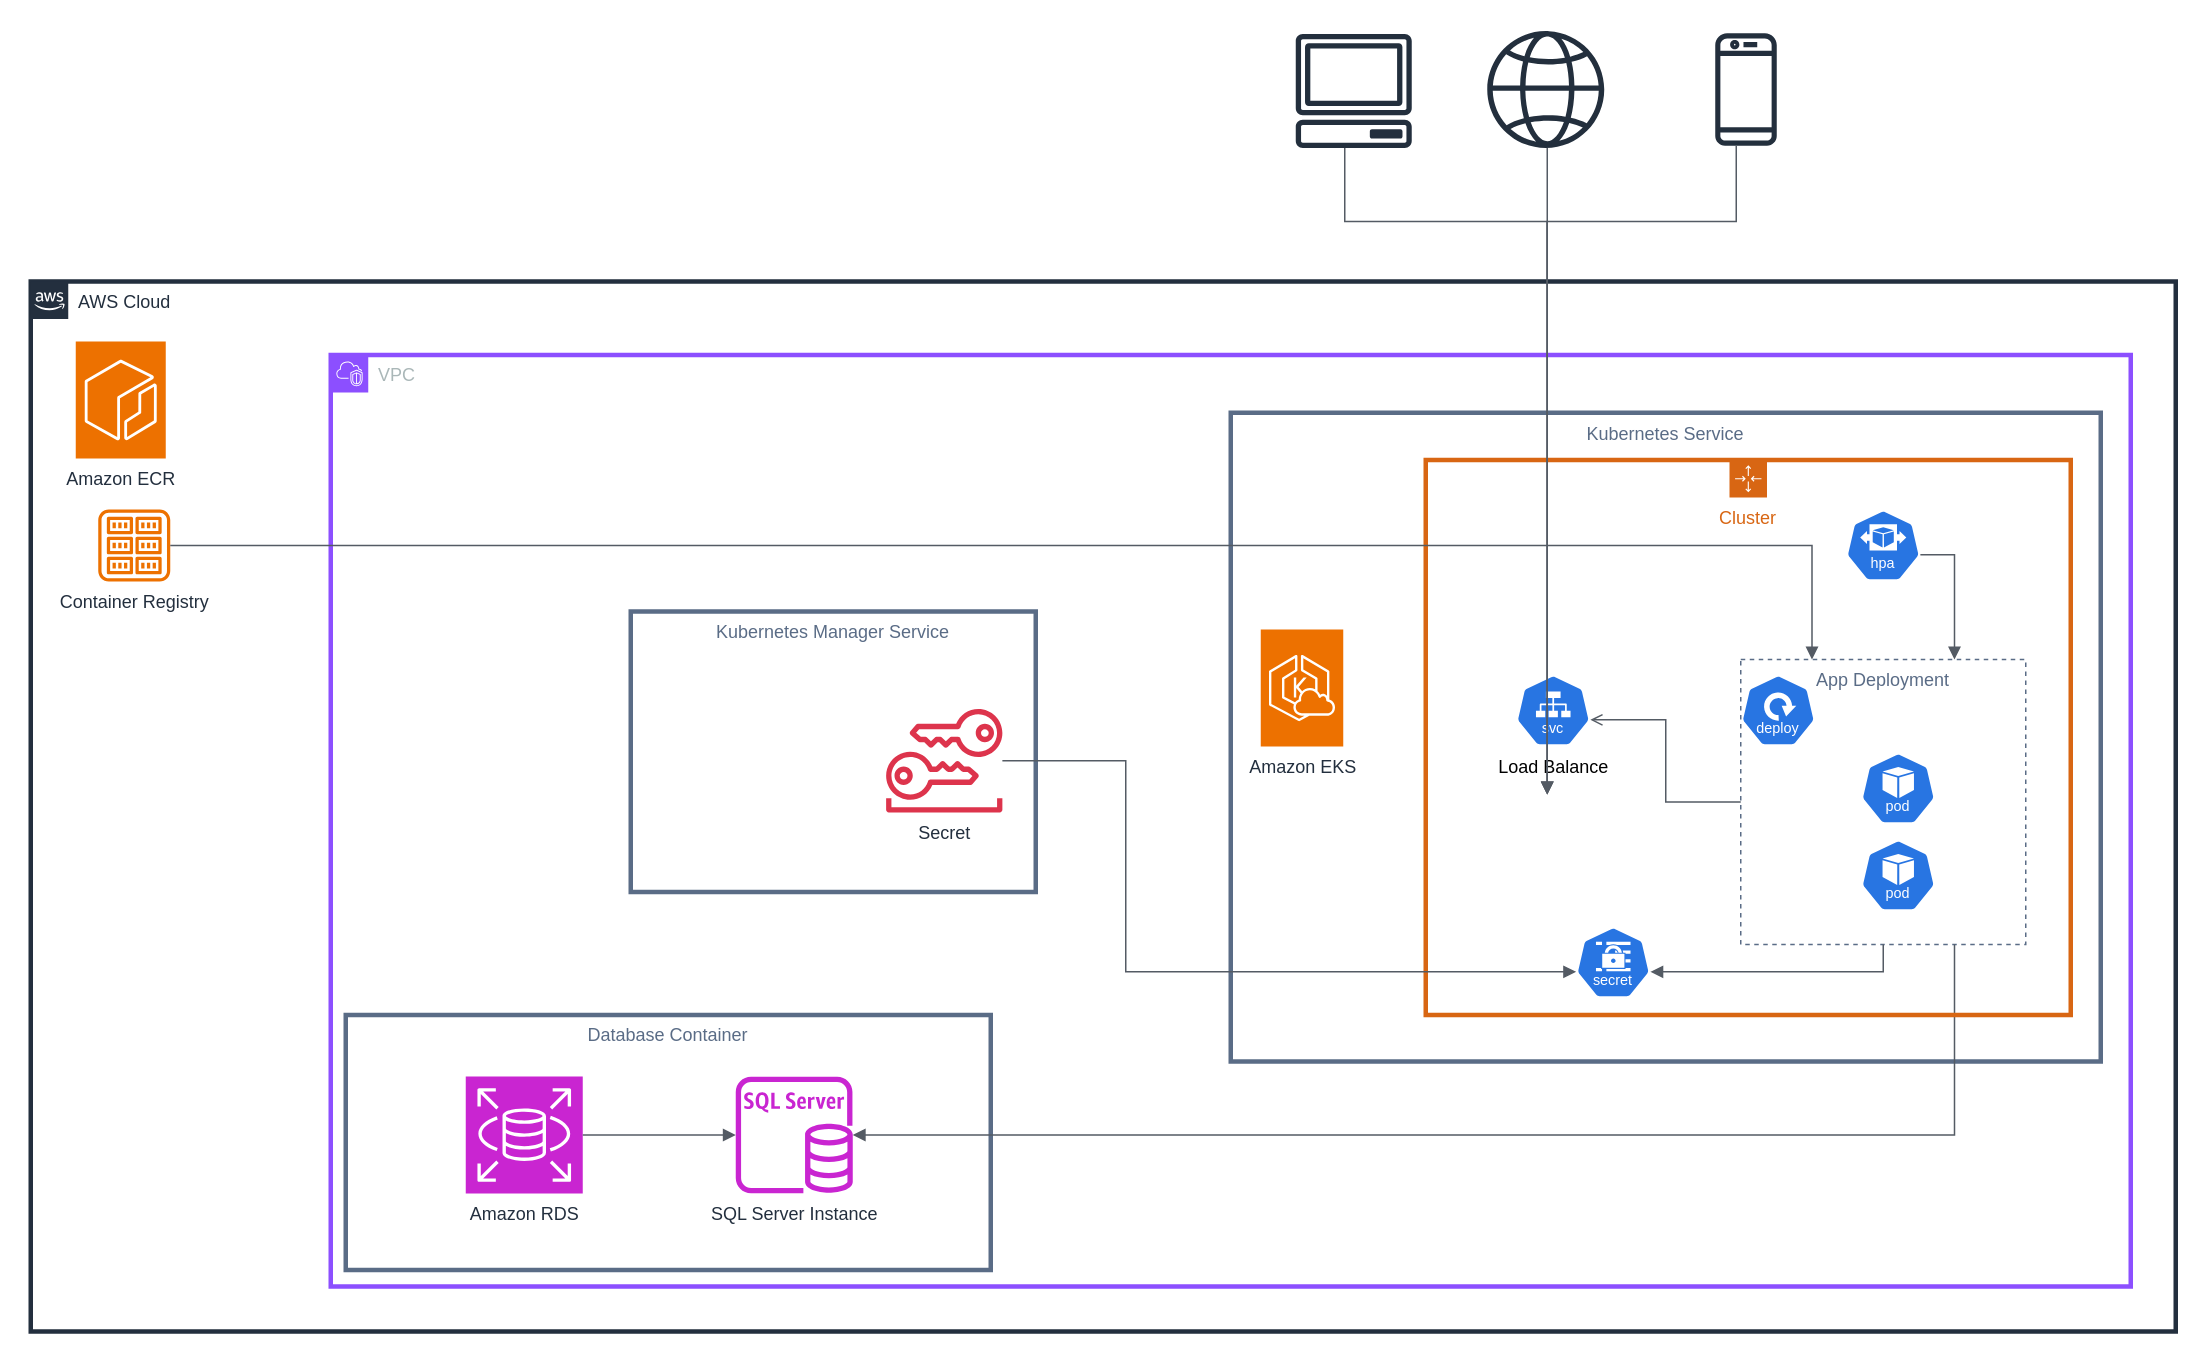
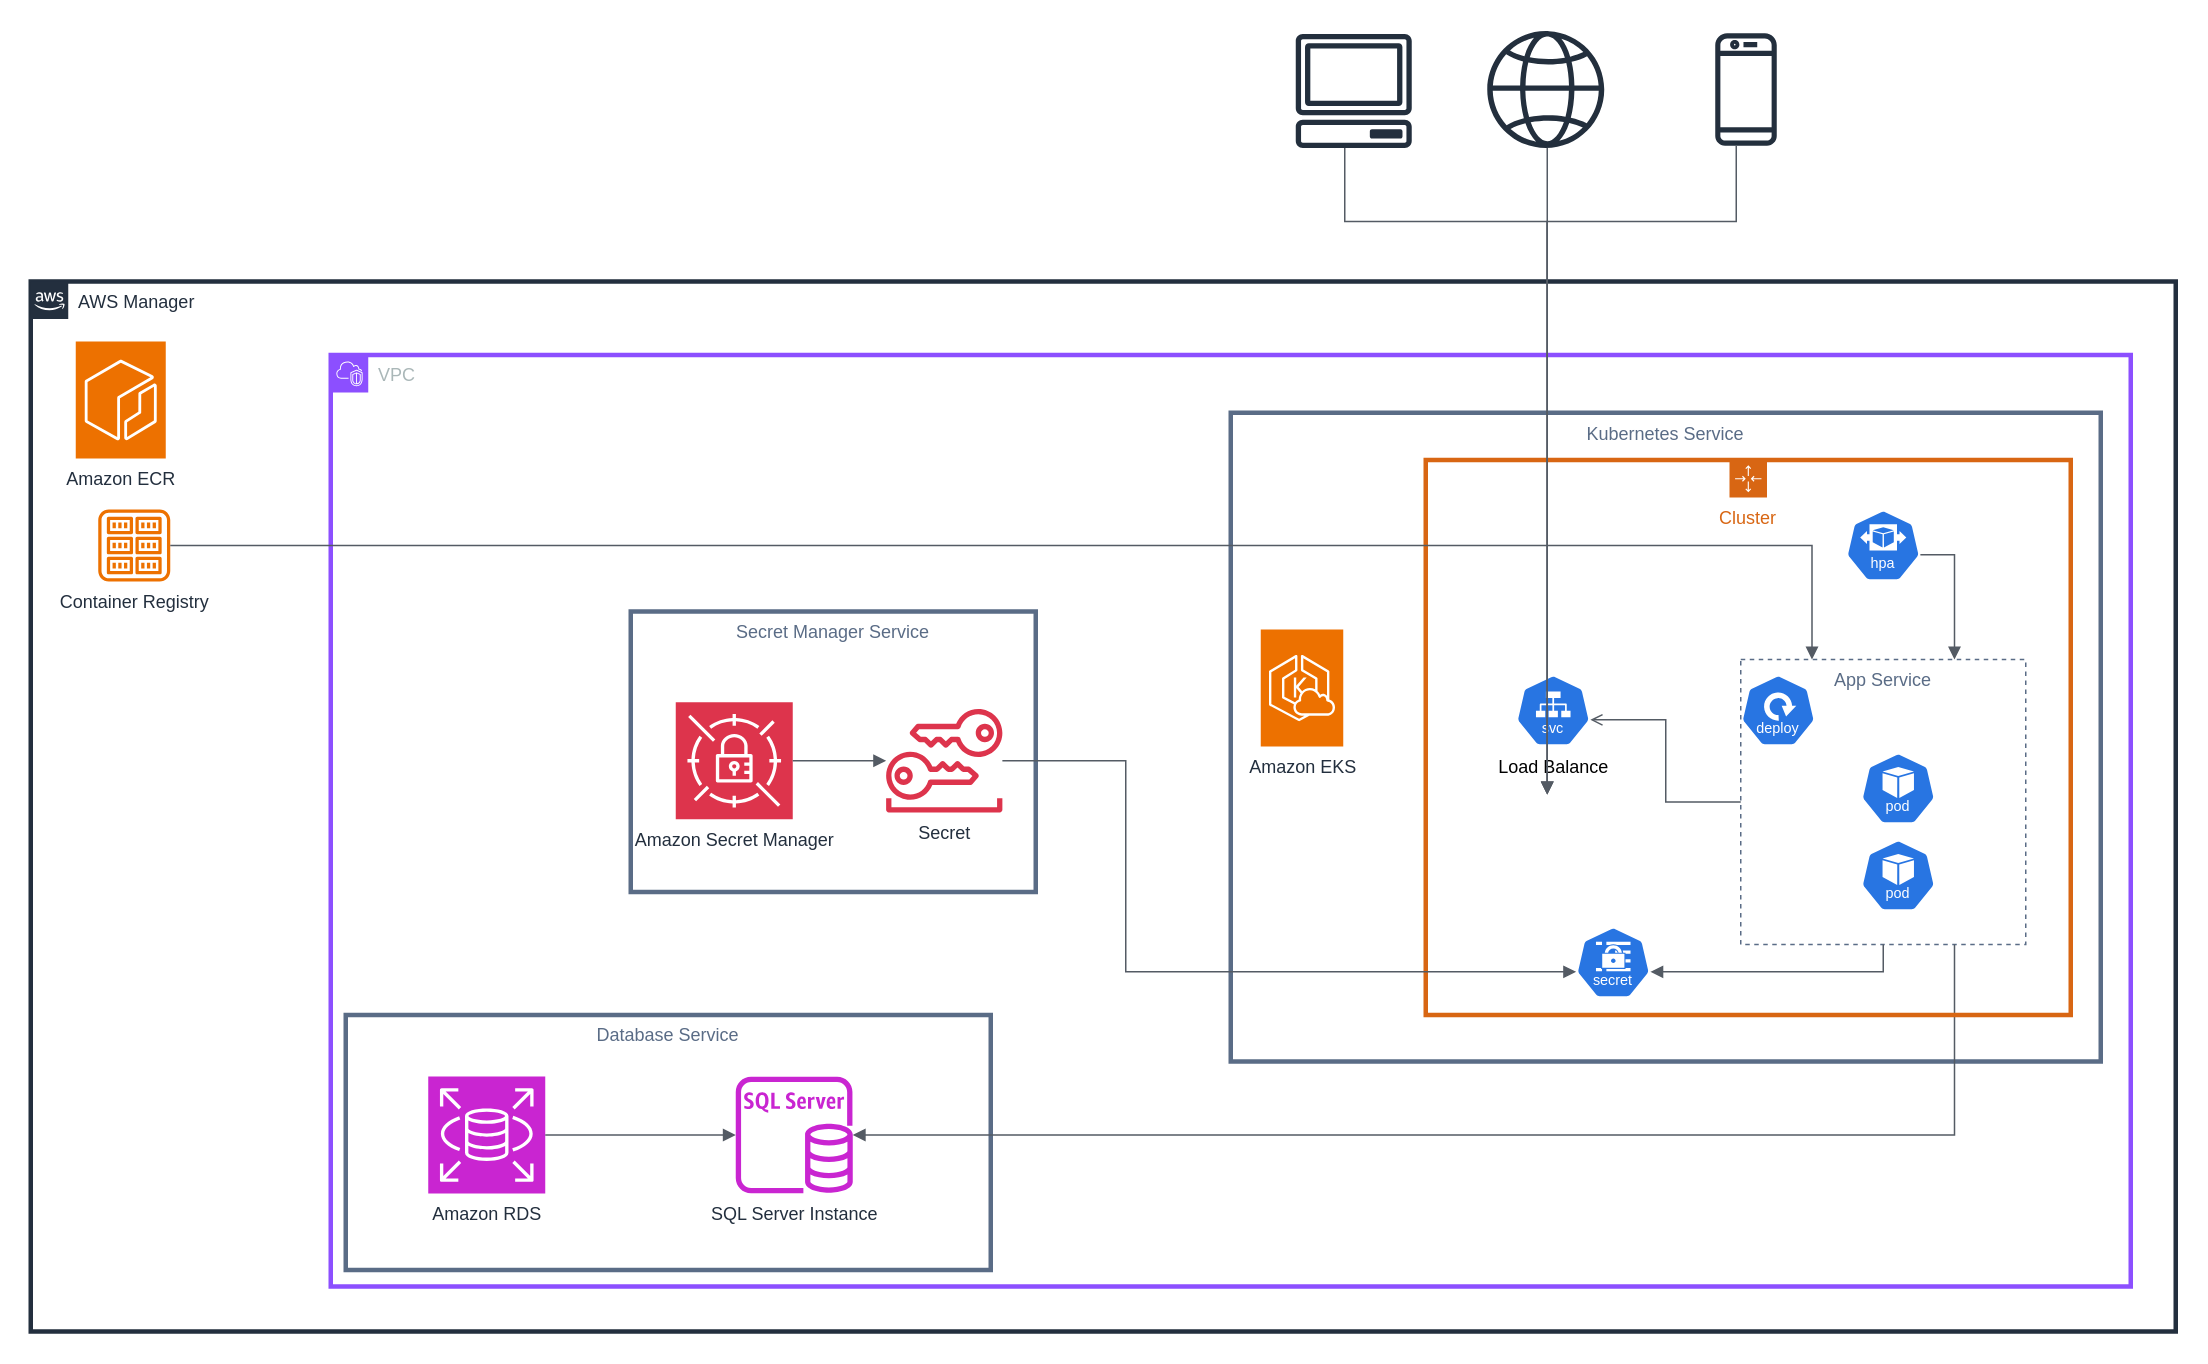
node "AWS Cloud": label "AWS Cloud" -> "AWS Manager"
node "Kubernetes Manager Service": label "Kubernetes Manager Service" -> "Secret Manager Service"
node "App Deployment": label "App Deployment" -> "App Service"
node "Amazon Secret Manager": added
edge "Amazon Secret Manager" -> "Secret": added
node "Database Container": label "Database Container" -> "Database Service"
node "Amazon RDS": moved (524, 1135) -> (487, 1135)
